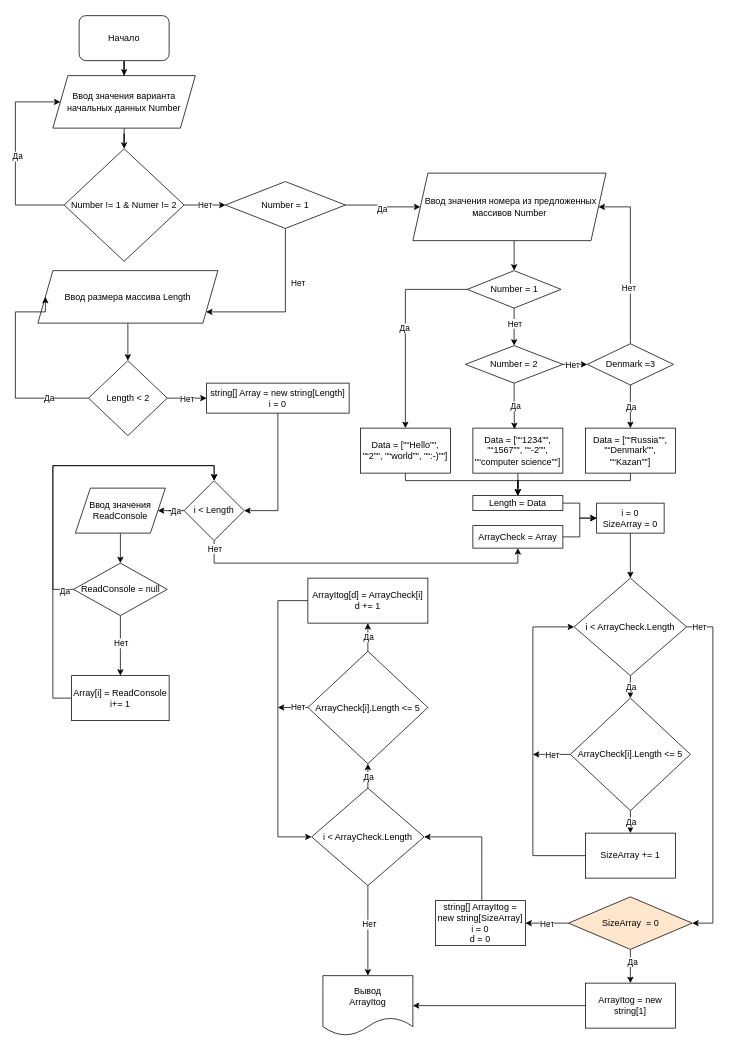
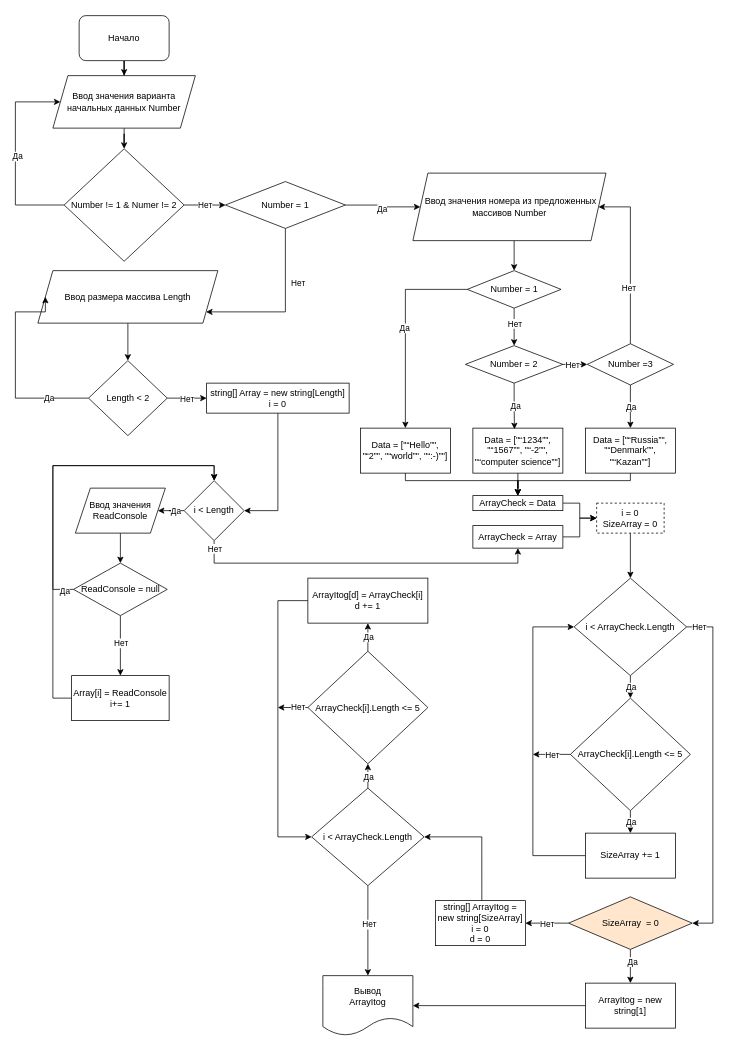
node "Denmark =3": label "Denmark =3" -> "Number =3"
node "Length = Data": label "Length = Data" -> "ArrayCheck = Data"
node "i = 0 SizeArray = 0": style solid -> dashed
